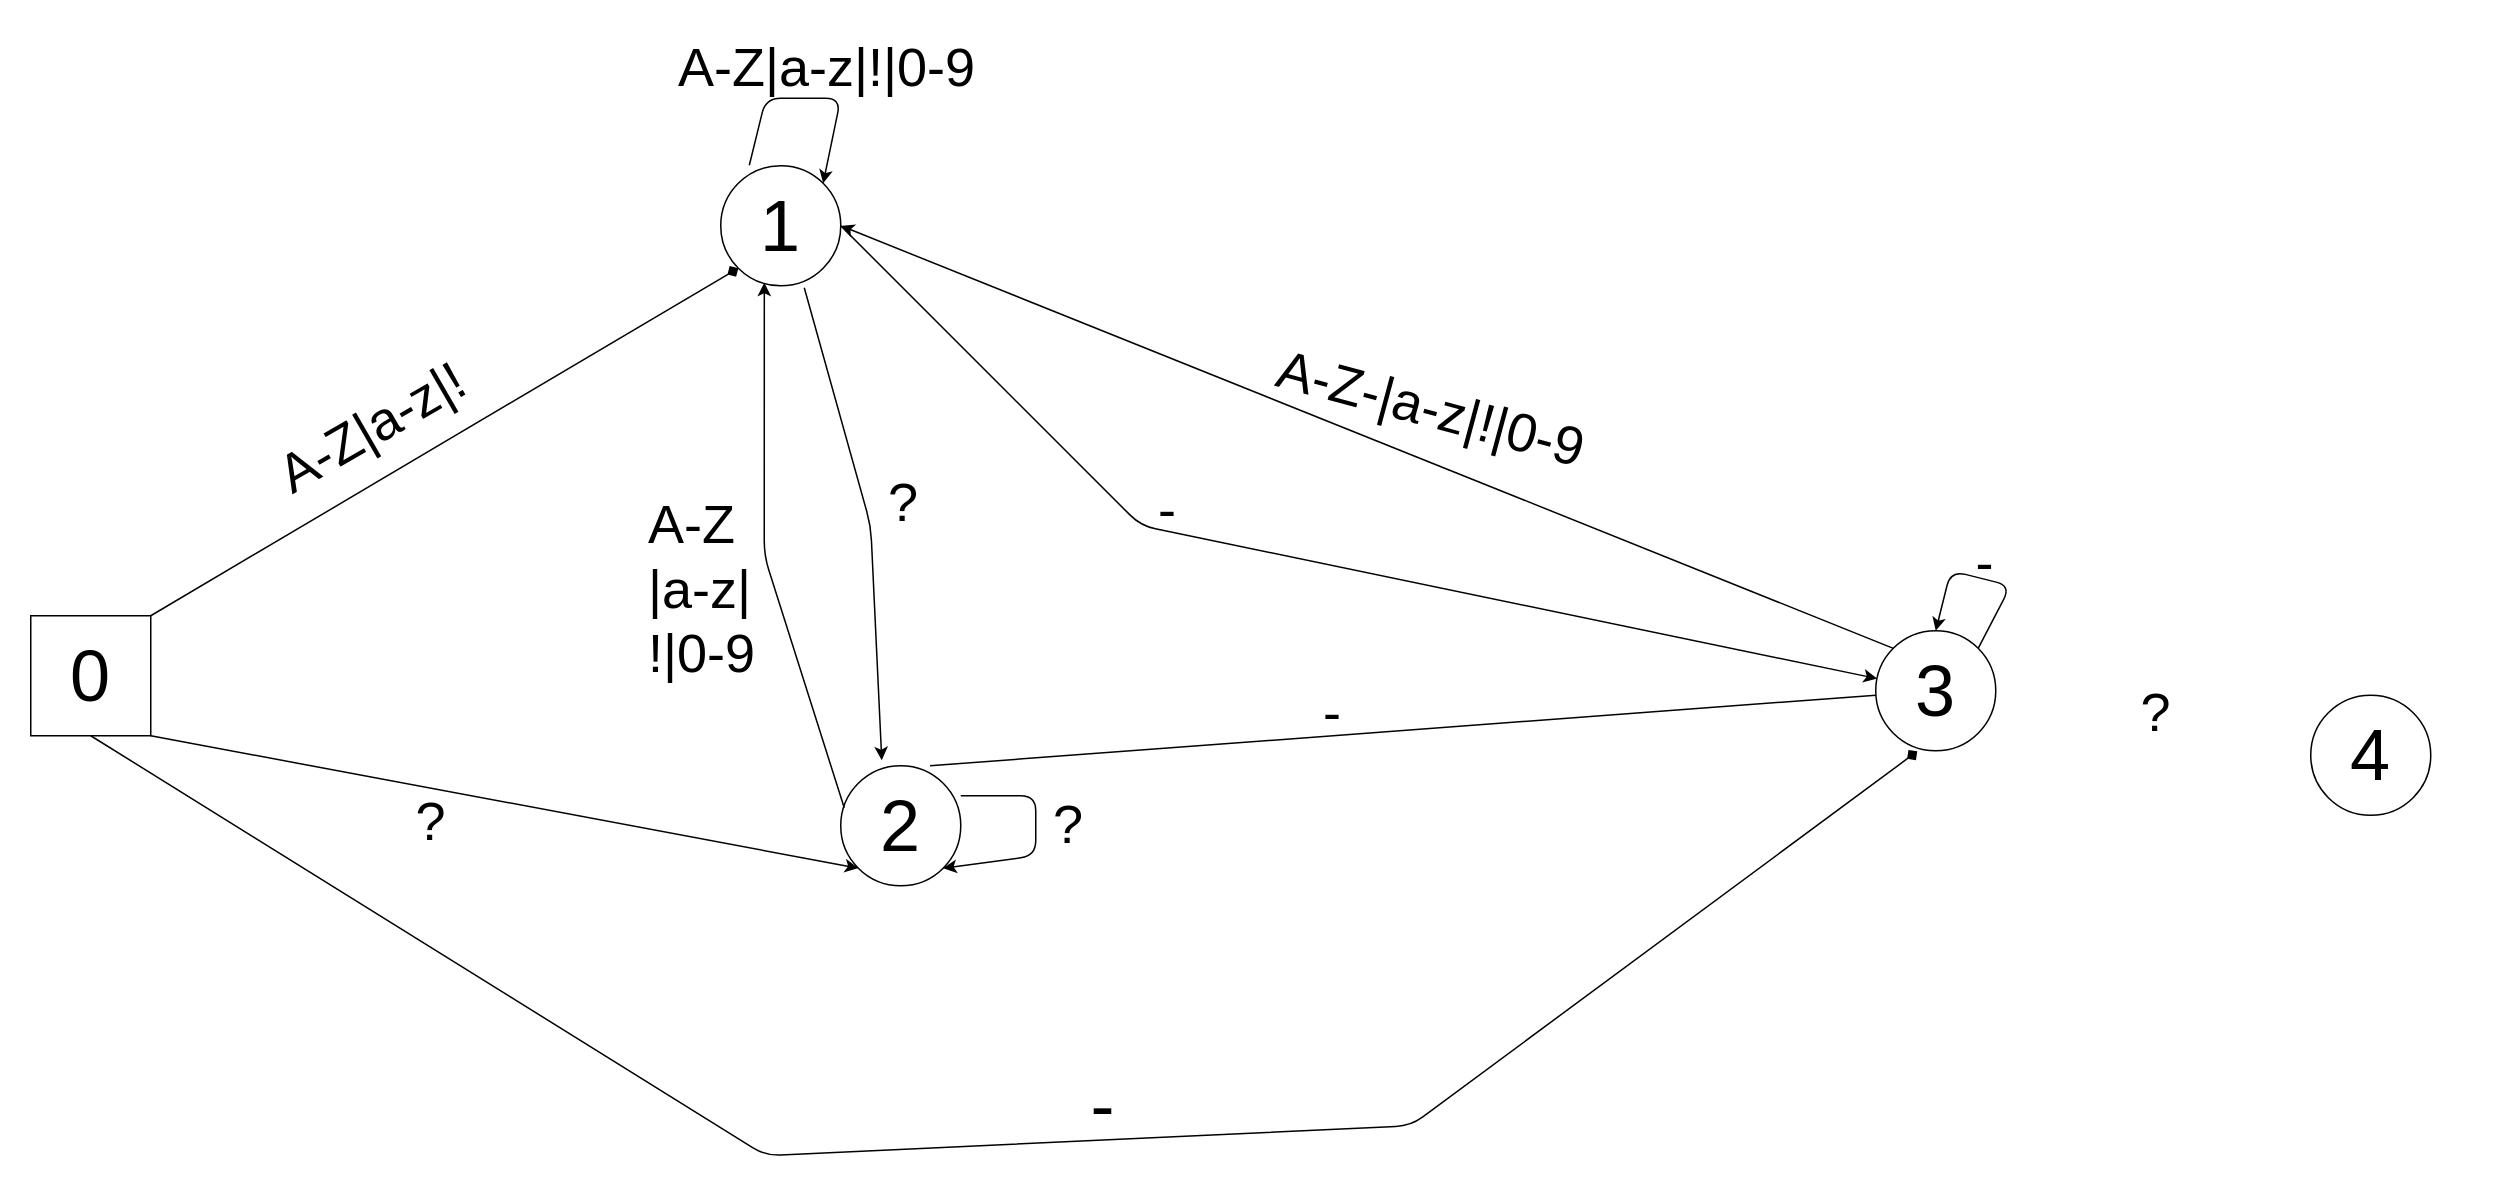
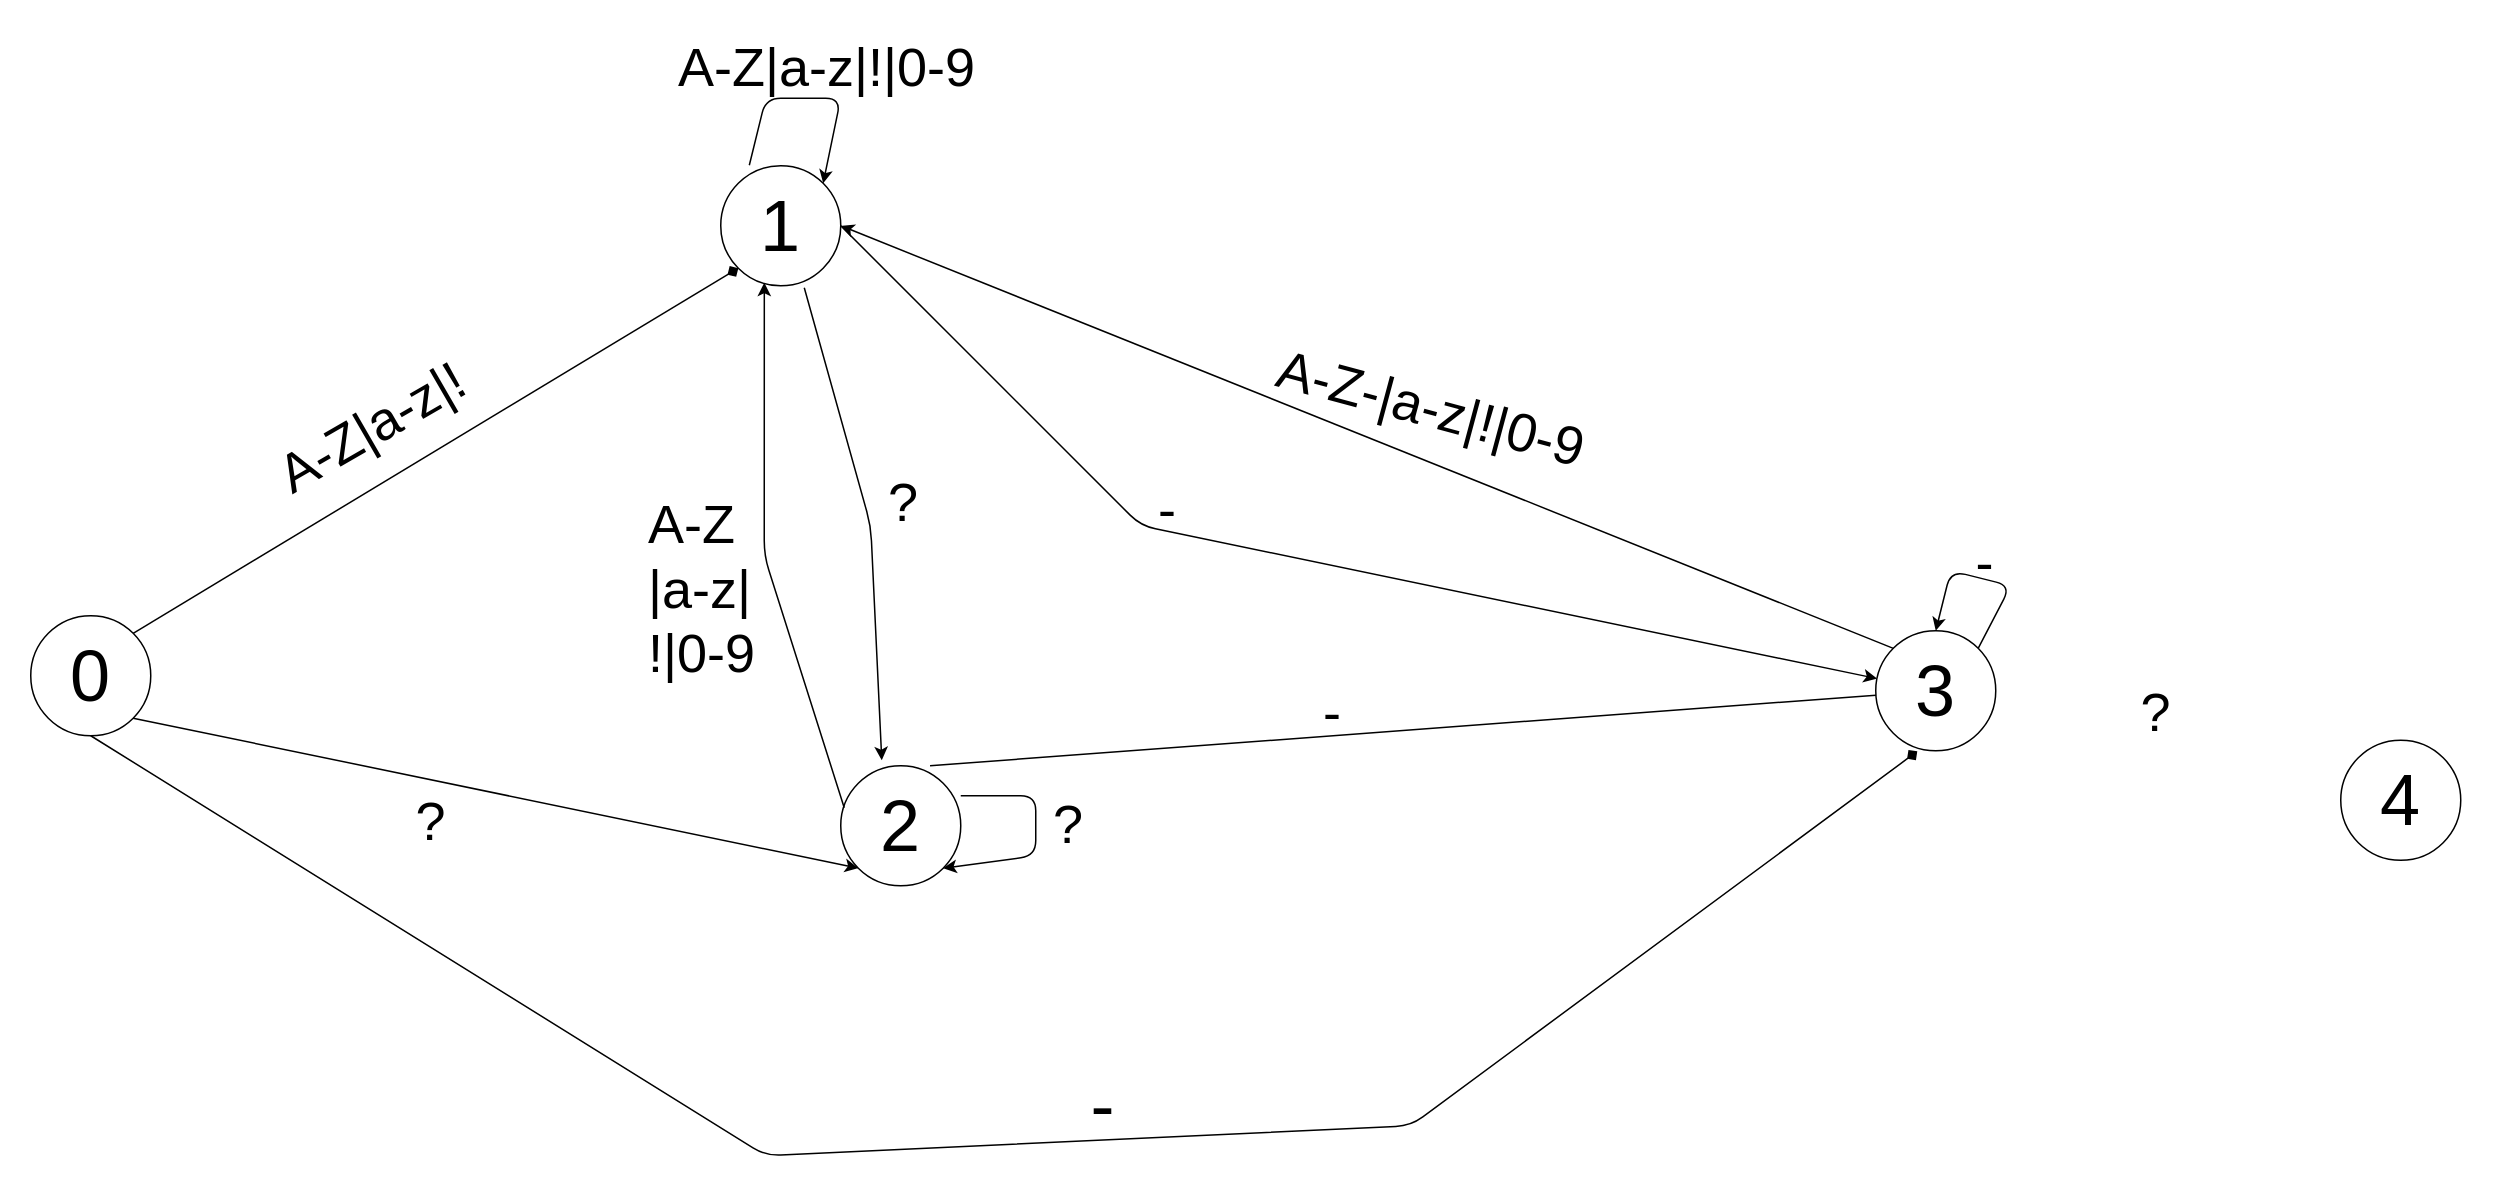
node "0": shape rectangle -> ellipse
node "4": moved (2371, 755) -> (2401, 800)
